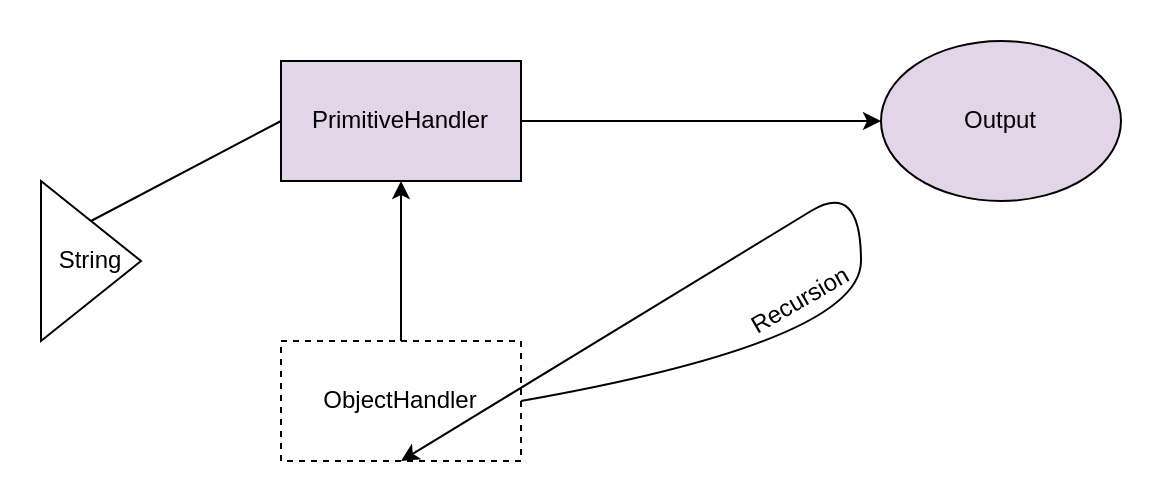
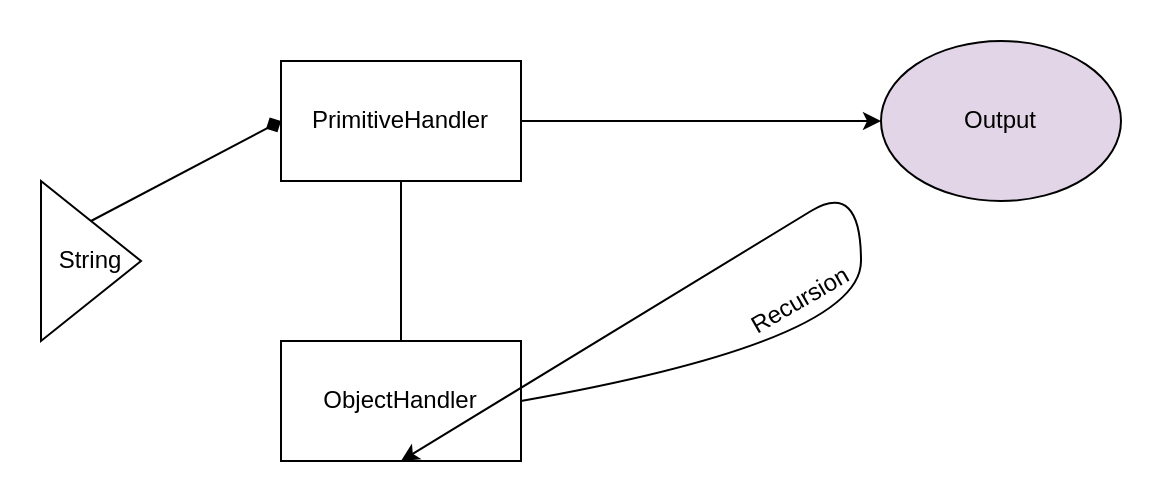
node "PrimitiveHandler": fillcolor #e1d5e7 -> #ffffff
edge "PrimitiveHandler" -- "String": arrowhead none -> diamond
edge "ObjectHandler" -> "PrimitiveHandler": arrowhead classic -> none
node "ObjectHandler": style dashed -> solid
